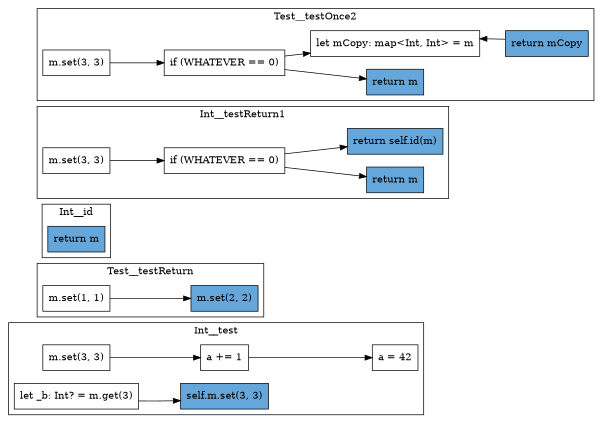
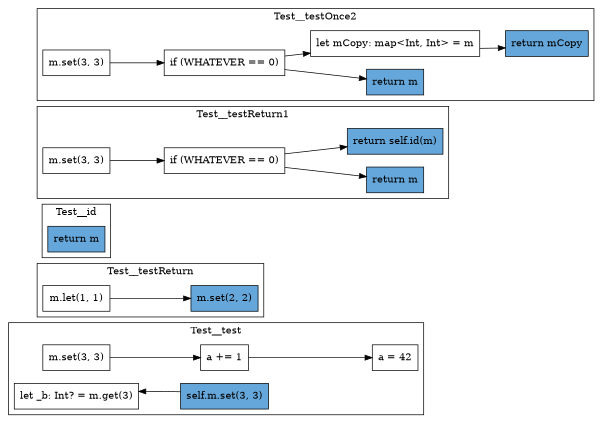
edge "return mCopy" -> "let mCopy: map<Int, Int> = m": reversed
cluster "Int__testReturn1": label "Int__testReturn1" -> "Test__testReturn1"
cluster "Int__id": label "Int__id" -> "Test__id"
node "m.set(1, 1)": label "m.set(1, 1)" -> "m.let(1, 1)"
cluster "Int__test": label "Int__test" -> "Test__test"
edge "let _b: Int? = m.get(3)" -> "self.m.set(3, 3)": reversed
